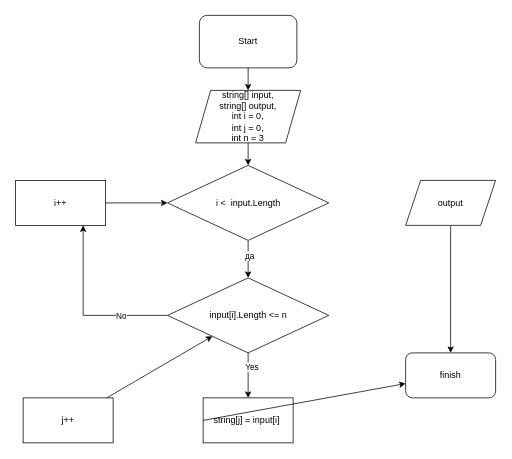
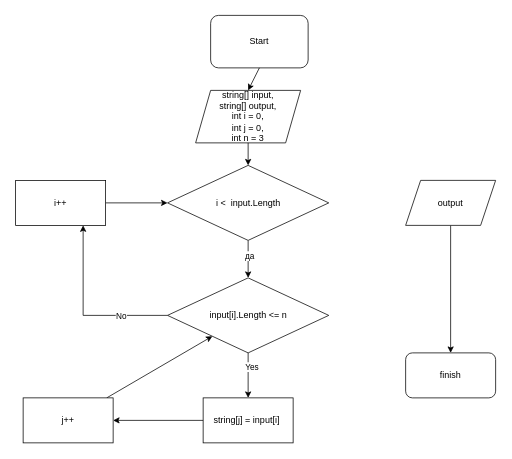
node "Start": moved (248, 42) -> (259, 42)
edge "string[j] = input[i]" -> "finish": now "string[j] = input[i]" -> "j++"
